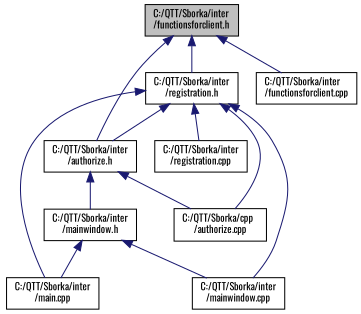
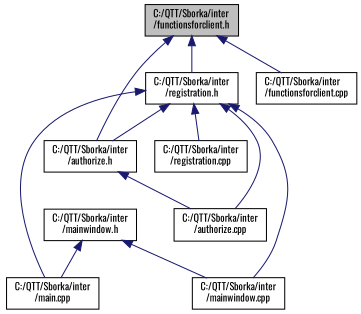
edge "C:/QTT/Sborka/inter /mainwindow.h" -> "C:/QTT/Sborka/inter /authorize.h": removed
node "C:/QTT/Sborka/cpp /authorize.cpp": label "C:/QTT/Sborka/cpp /authorize.cpp" -> "C:/QTT/Sborka/inter /authorize.cpp"
